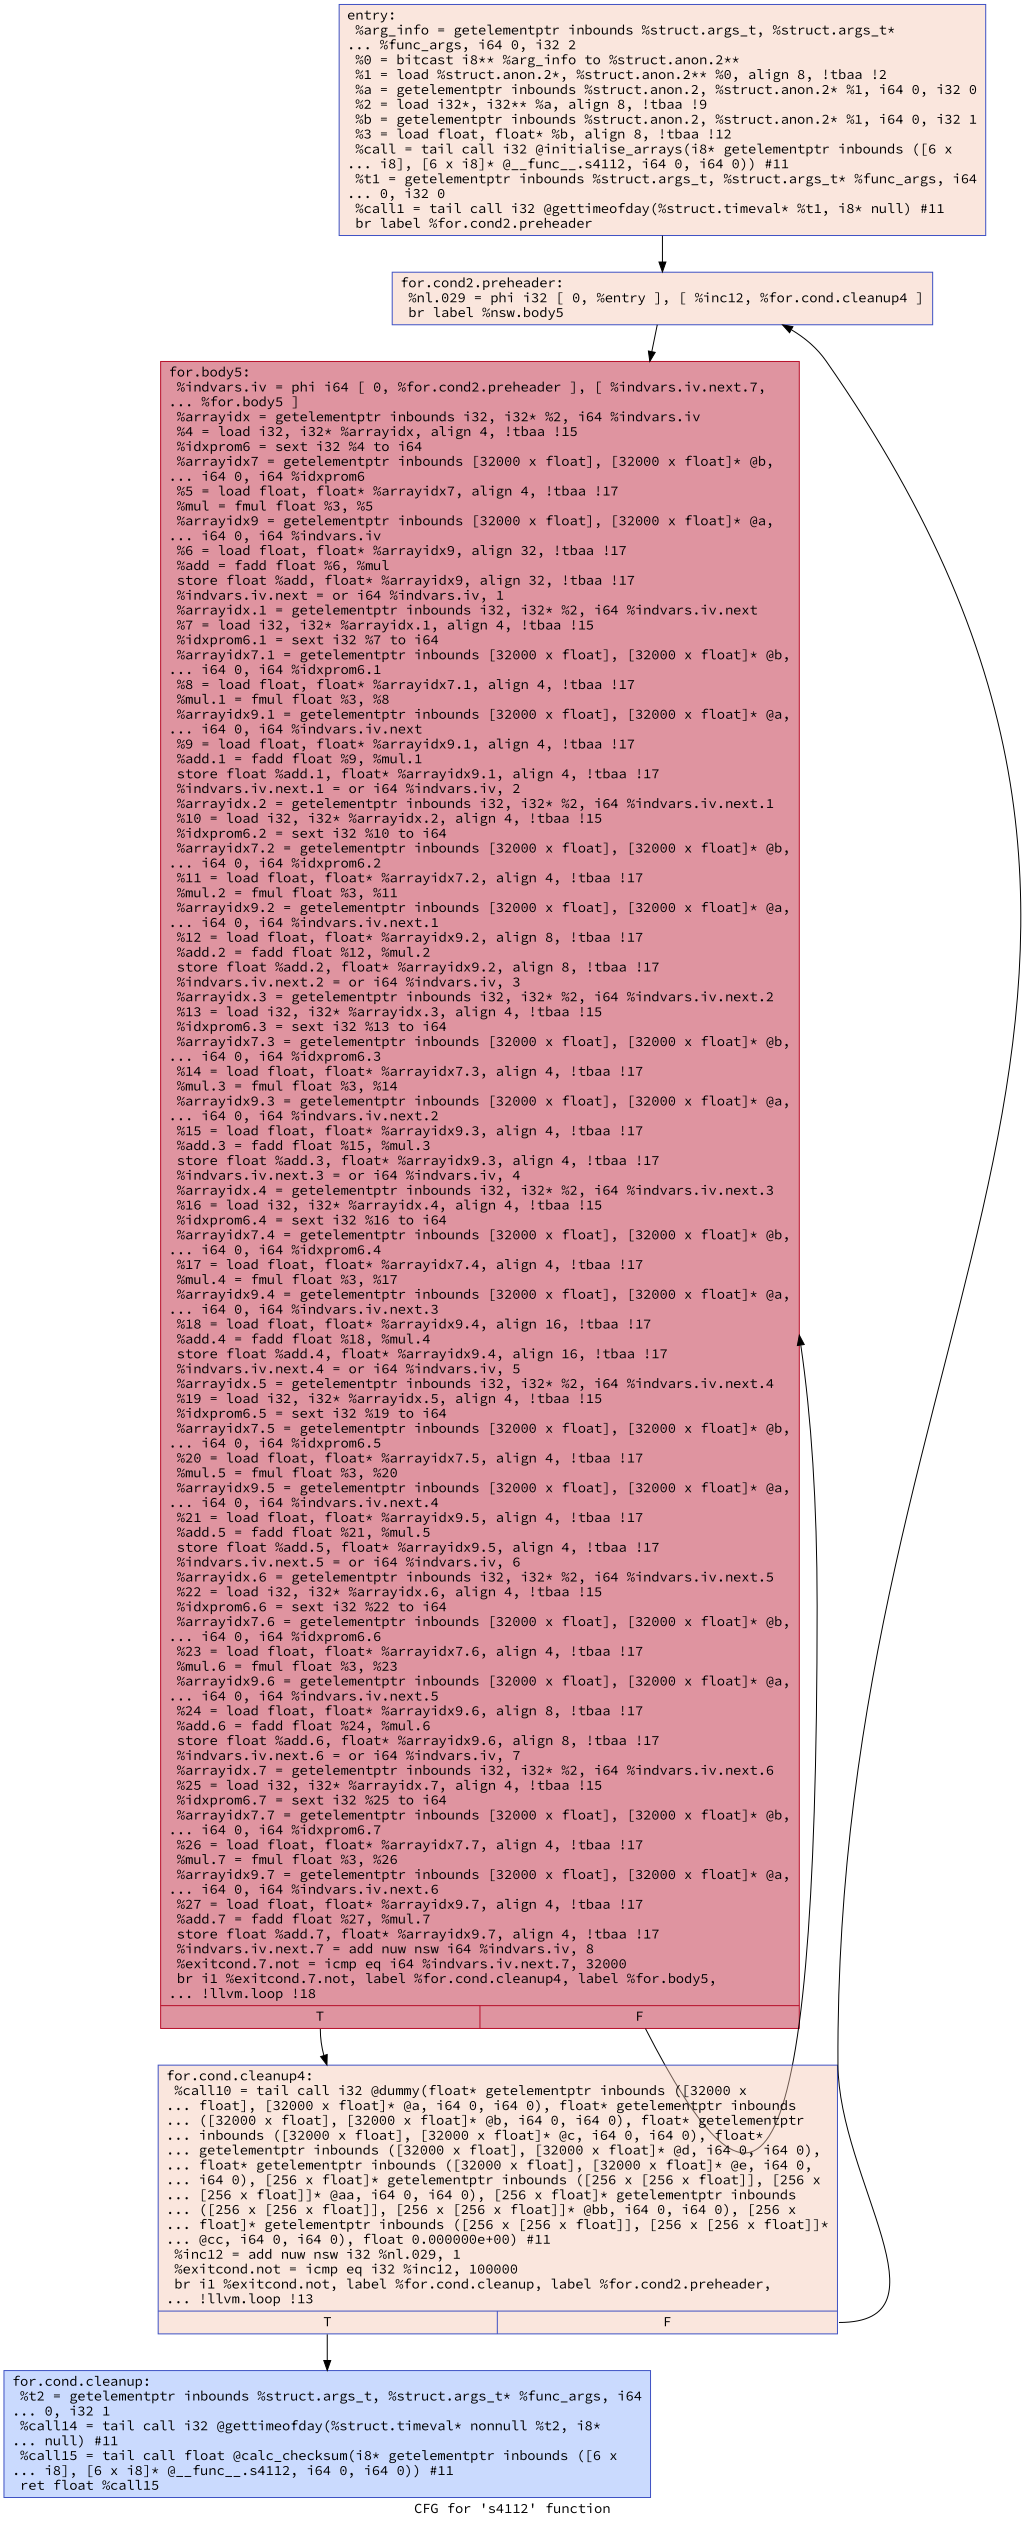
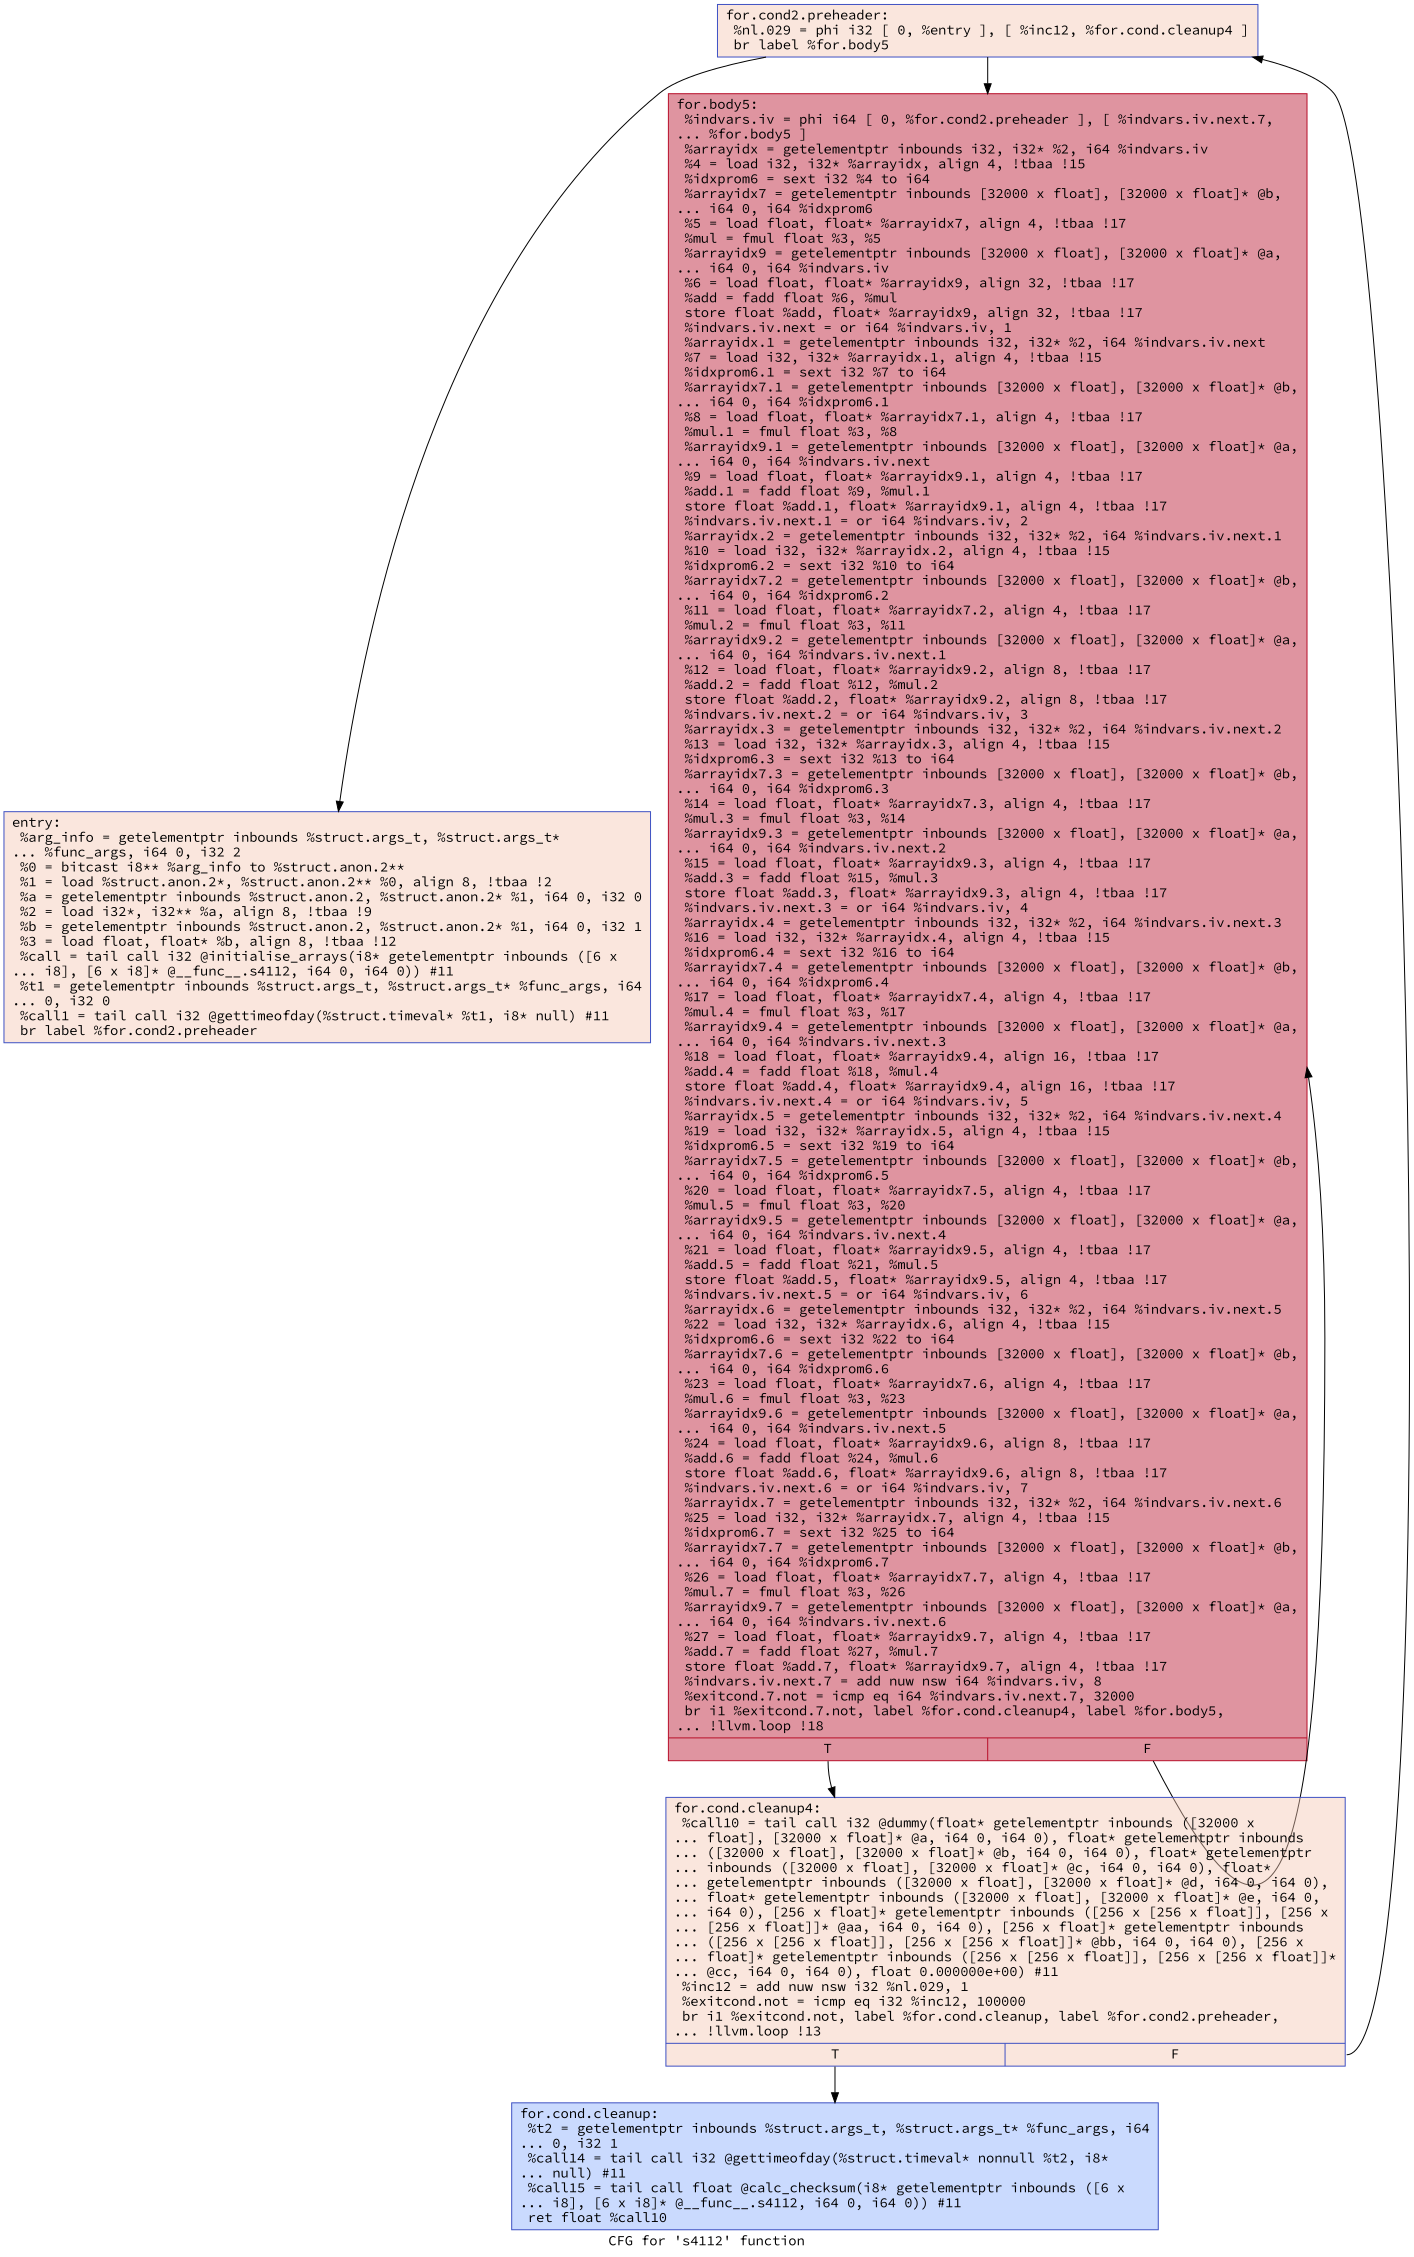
edge "entry:" -> "for.cond2.preheader:": reversed
node "for.cond2.preheader:": text "br label %nsw.body5" -> "br label %for.body5"
node "for.cond.cleanup:": text "ret float %call15" -> "ret float %call10"
